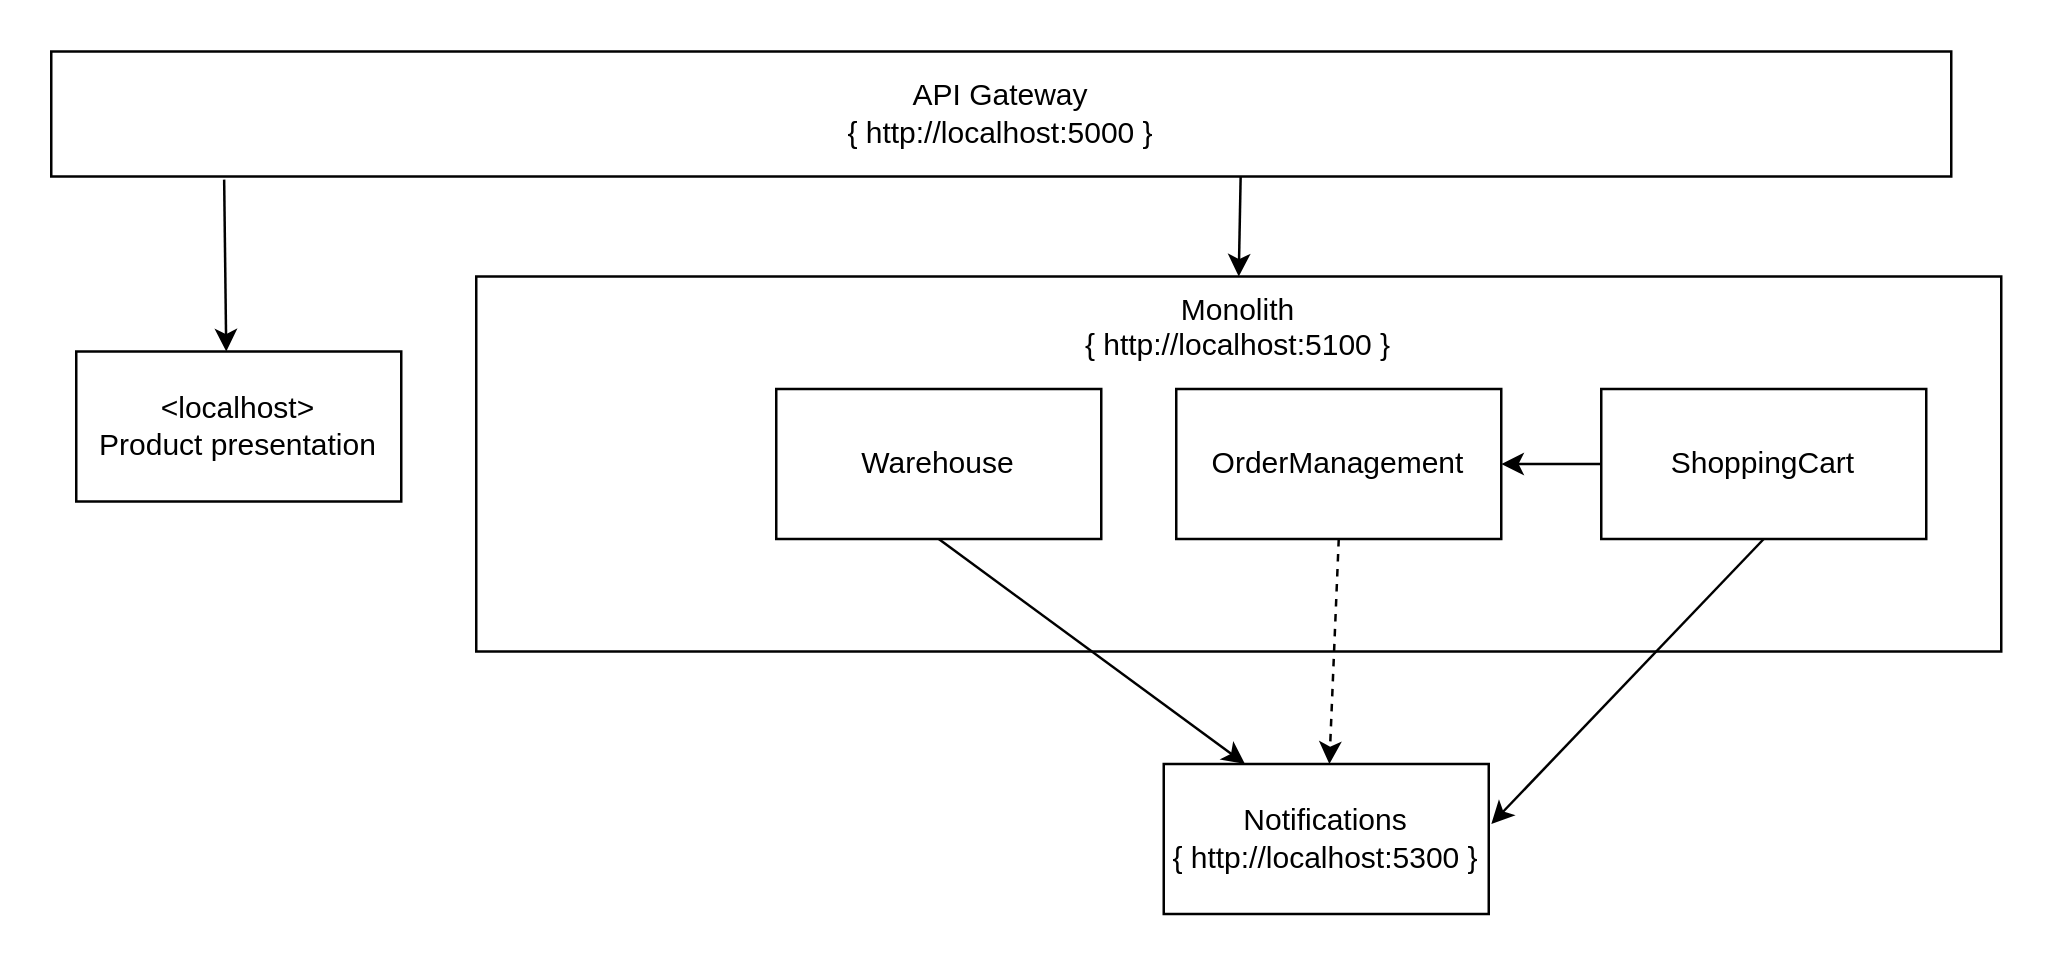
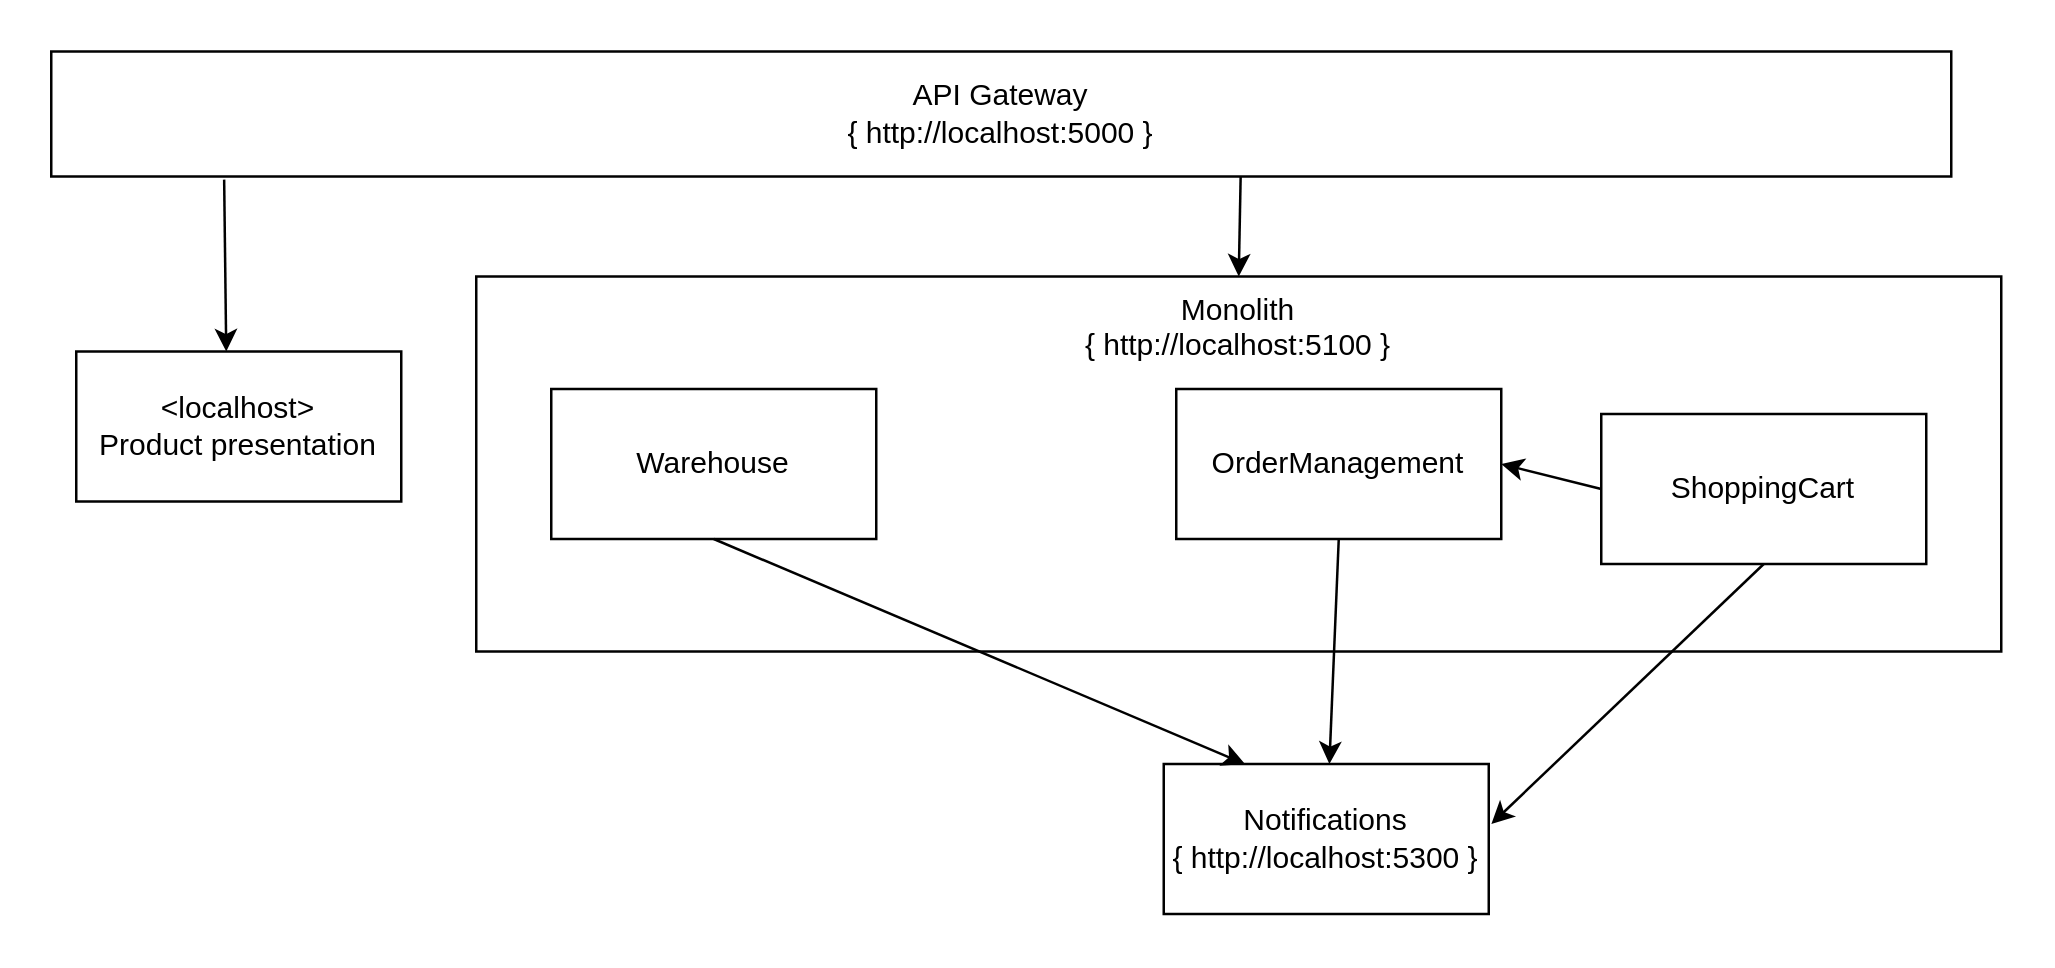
node "Warehouse": moved (939, 464) -> (714, 464)
node "ShoppingCart": moved (1764, 464) -> (1764, 489)
edge "OrderManagement" -> "Notifications { http://localhost:5300 }": style dashed -> solid
